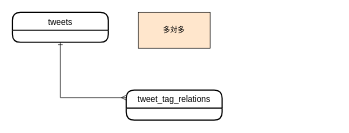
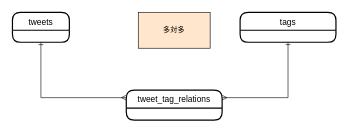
node "tweets": size 96x30 -> 57x30
node "tags": added
edge "tags" -- "tweet_tag_relations": added
